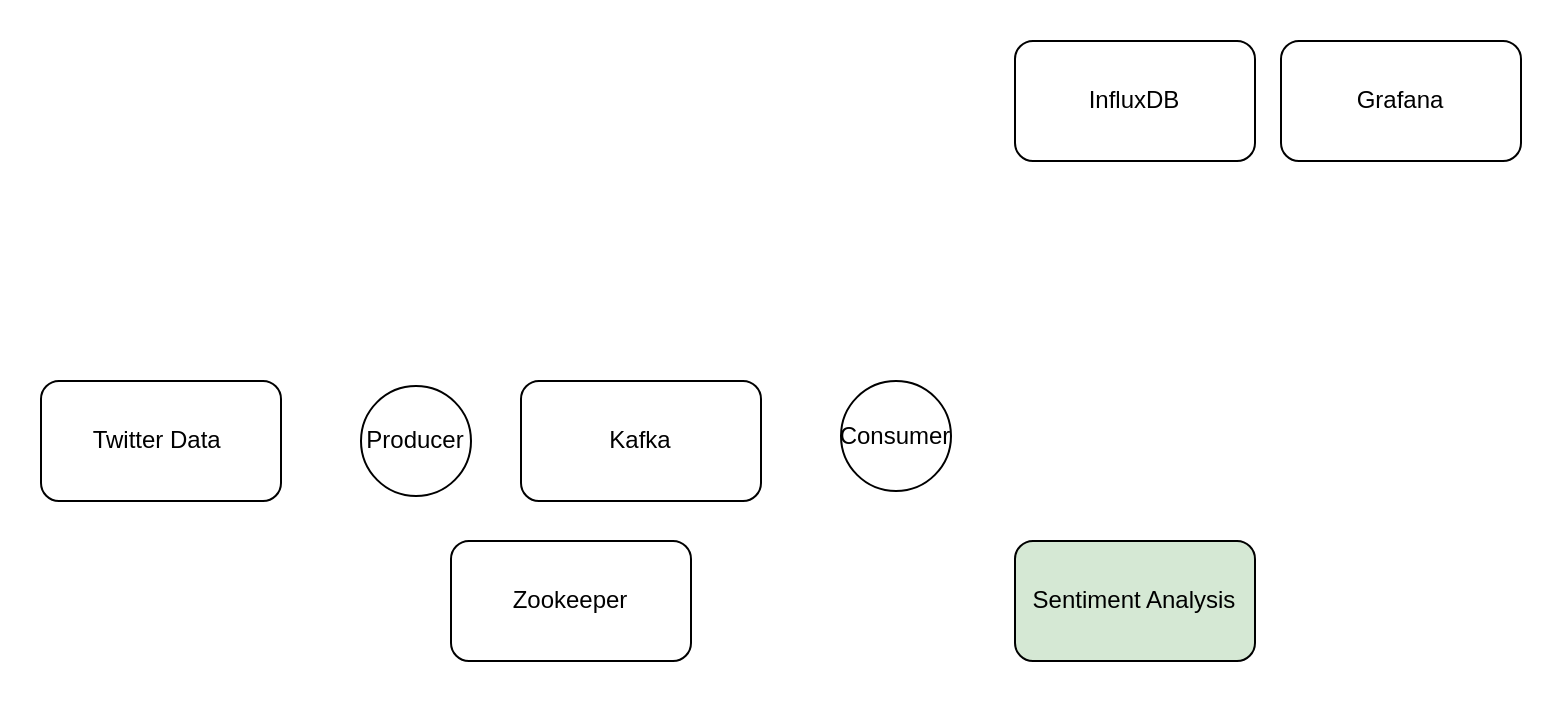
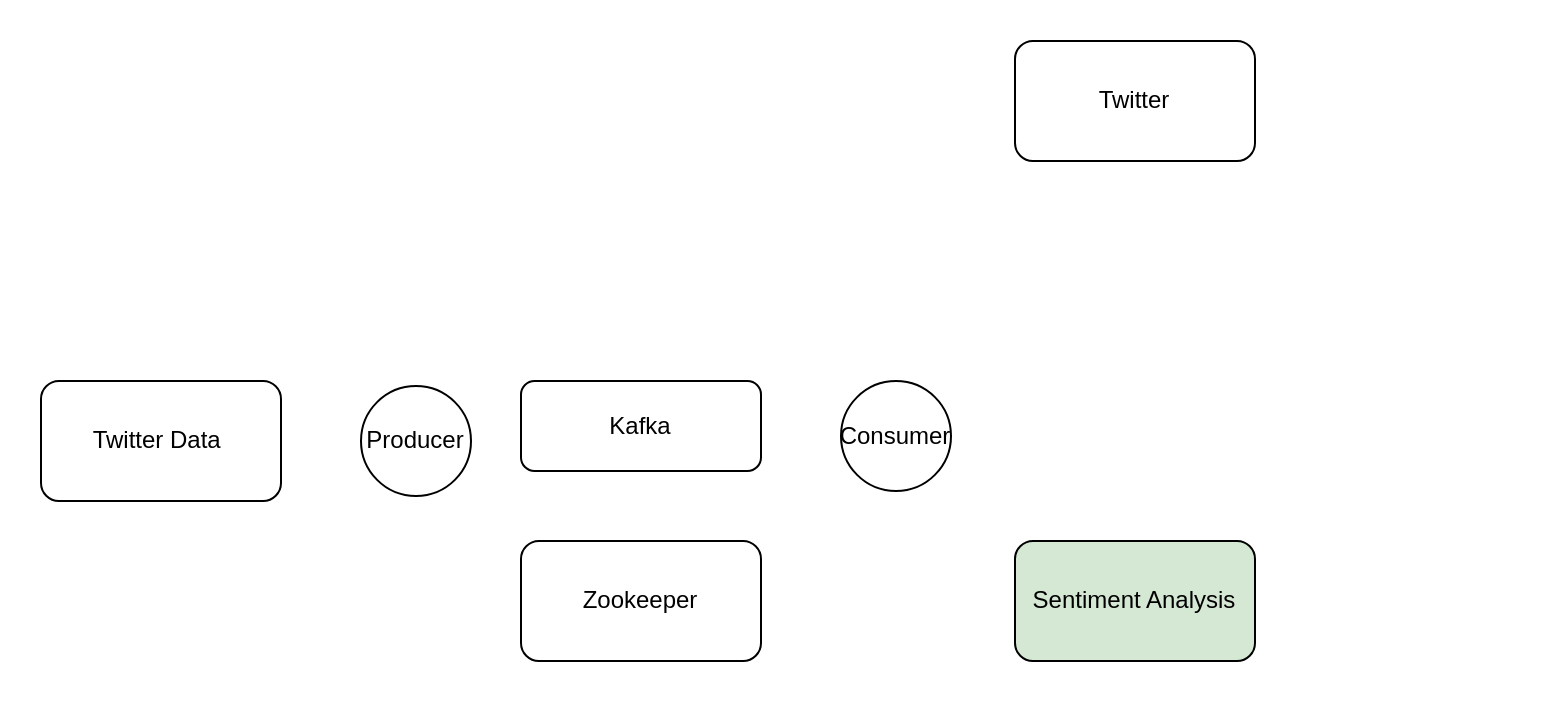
node "InfluxDB": label "InfluxDB" -> "Twitter"
node "Grafana": removed
node "Kafka": size 240x120 -> 240x90
node "Zookeeper": moved (571, 601) -> (641, 601)
